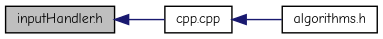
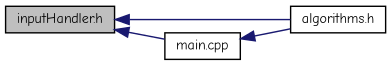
node "cpp.cpp": label "cpp.cpp" -> "main.cpp"
edge "algorithms.h" -> "inputHandler.h": added
